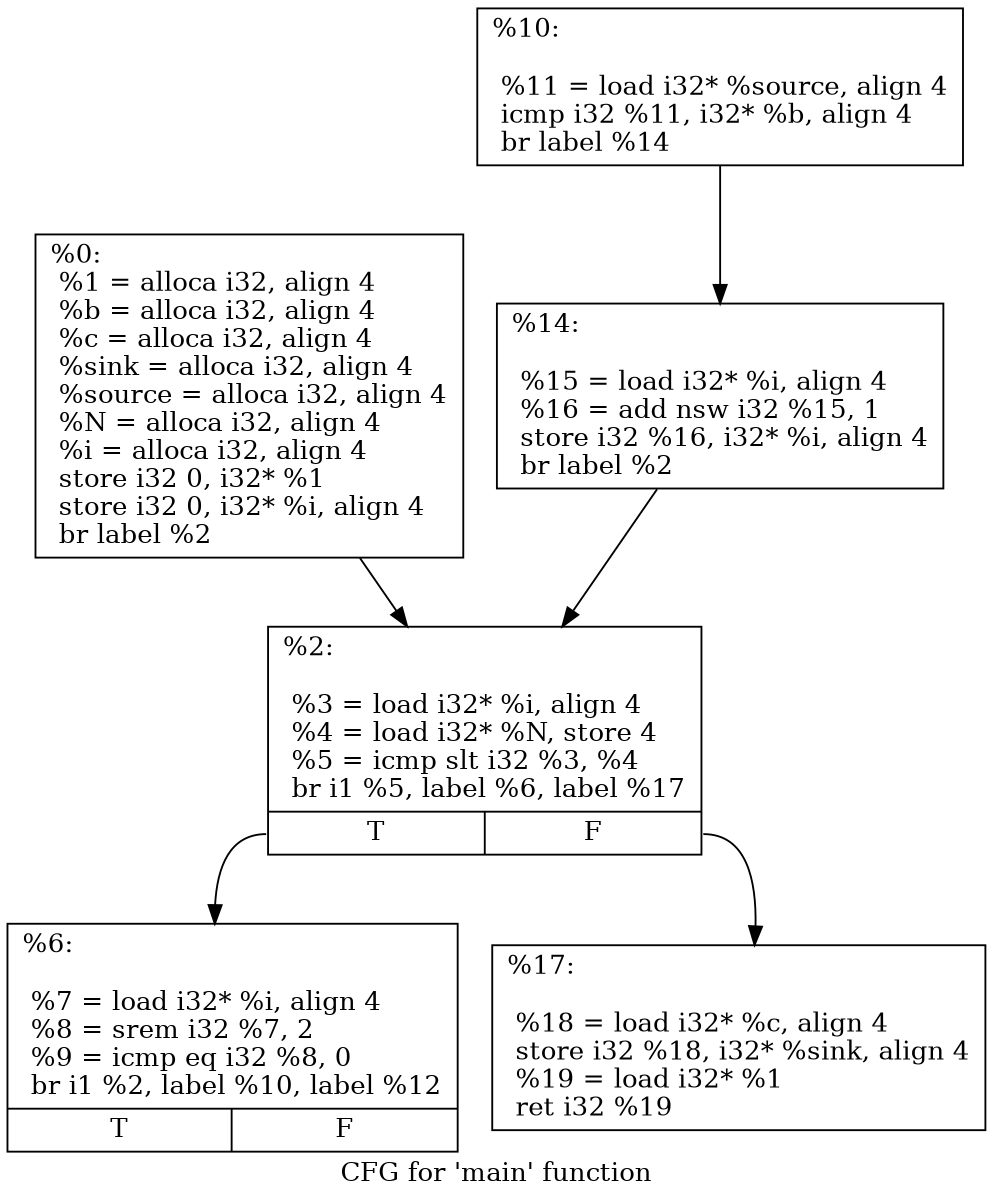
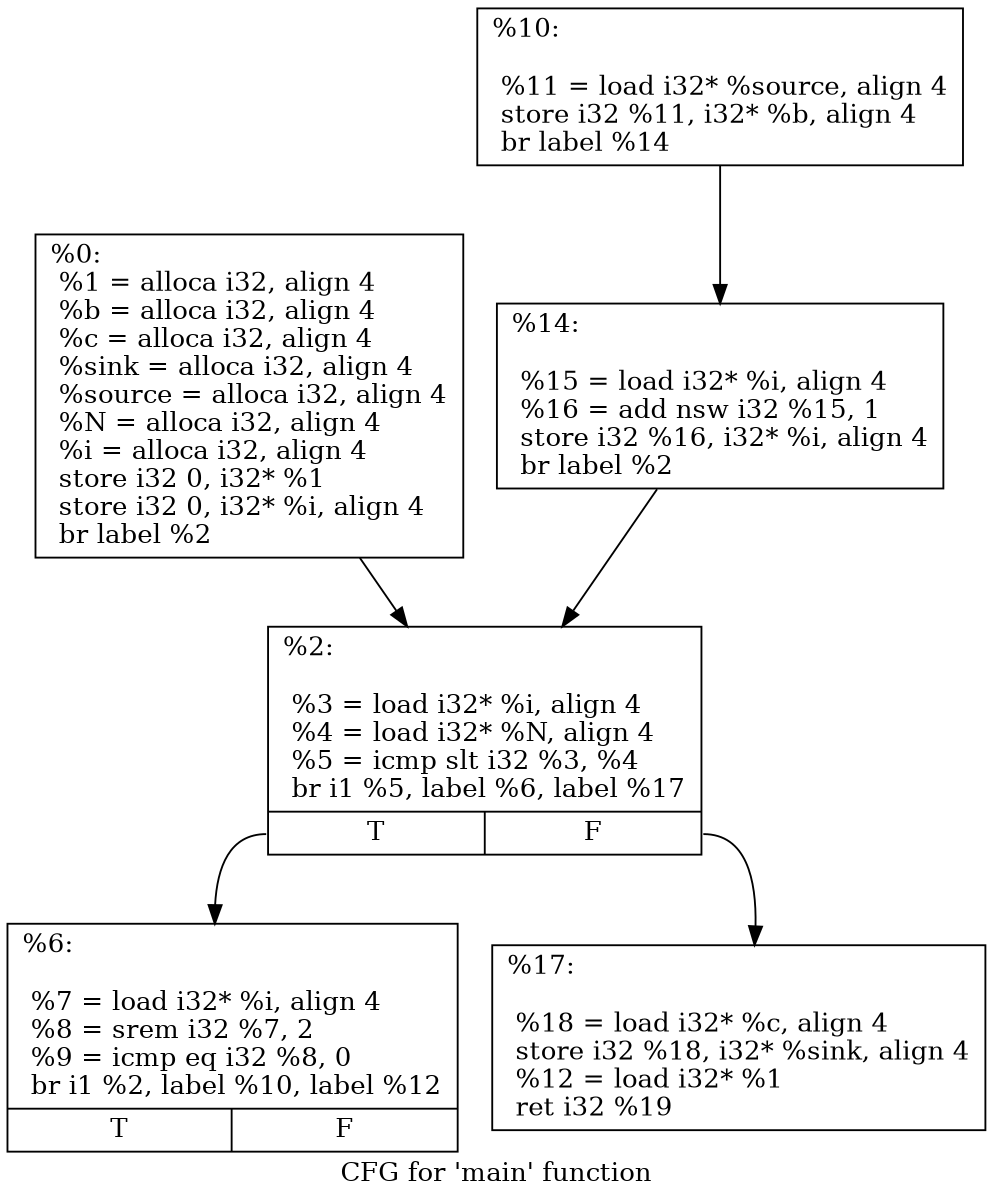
node "%10:": text "icmp i32 %11, i32* %b, align 4" -> "store i32 %11, i32* %b, align 4"
node "%2:": text "%4 = load i32* %N, store 4" -> "%4 = load i32* %N, align 4"
node "%17:": text "%19 = load i32* %1" -> "%12 = load i32* %1"
